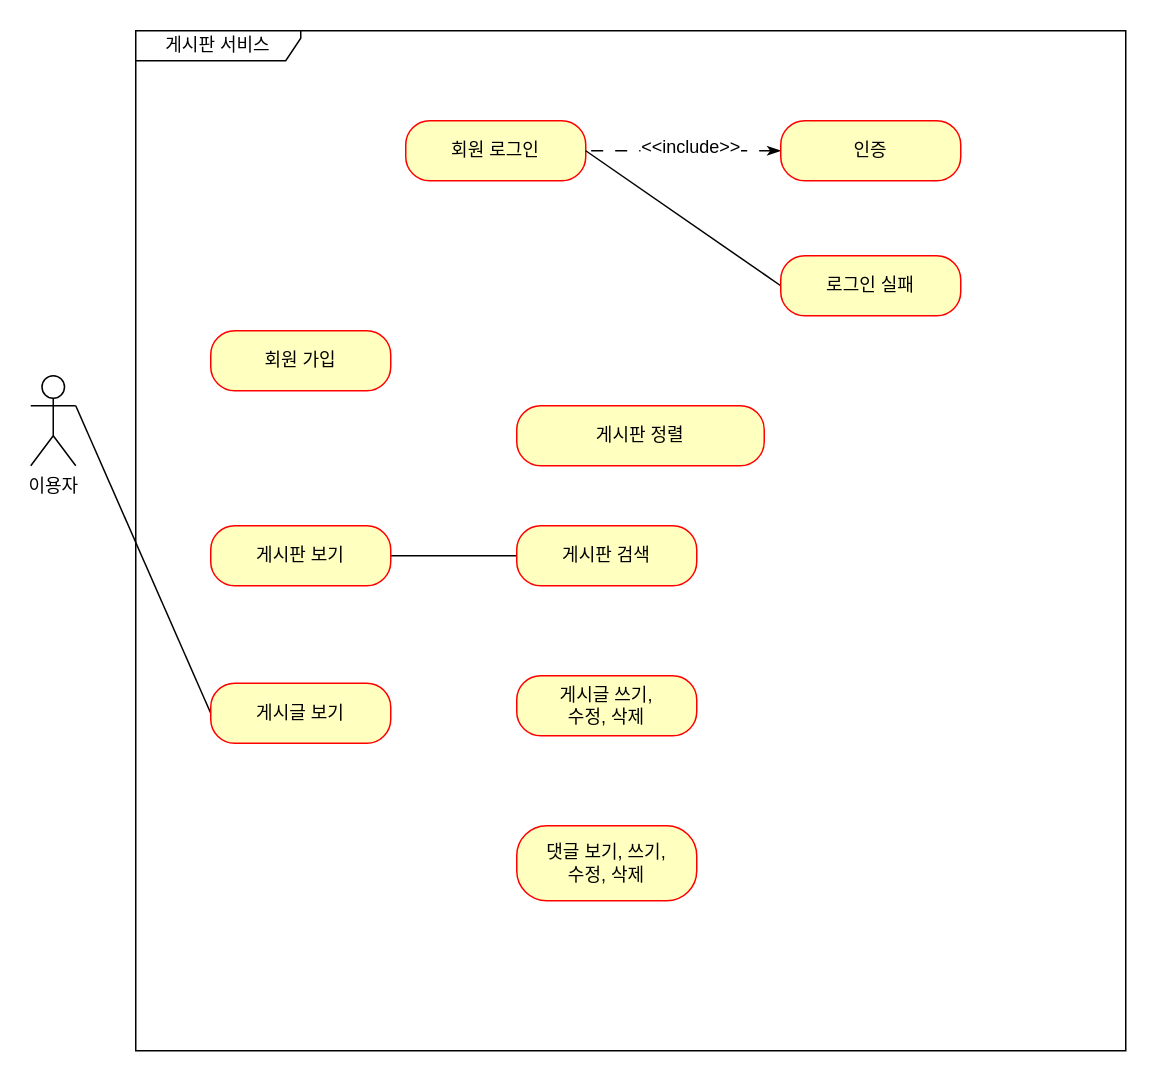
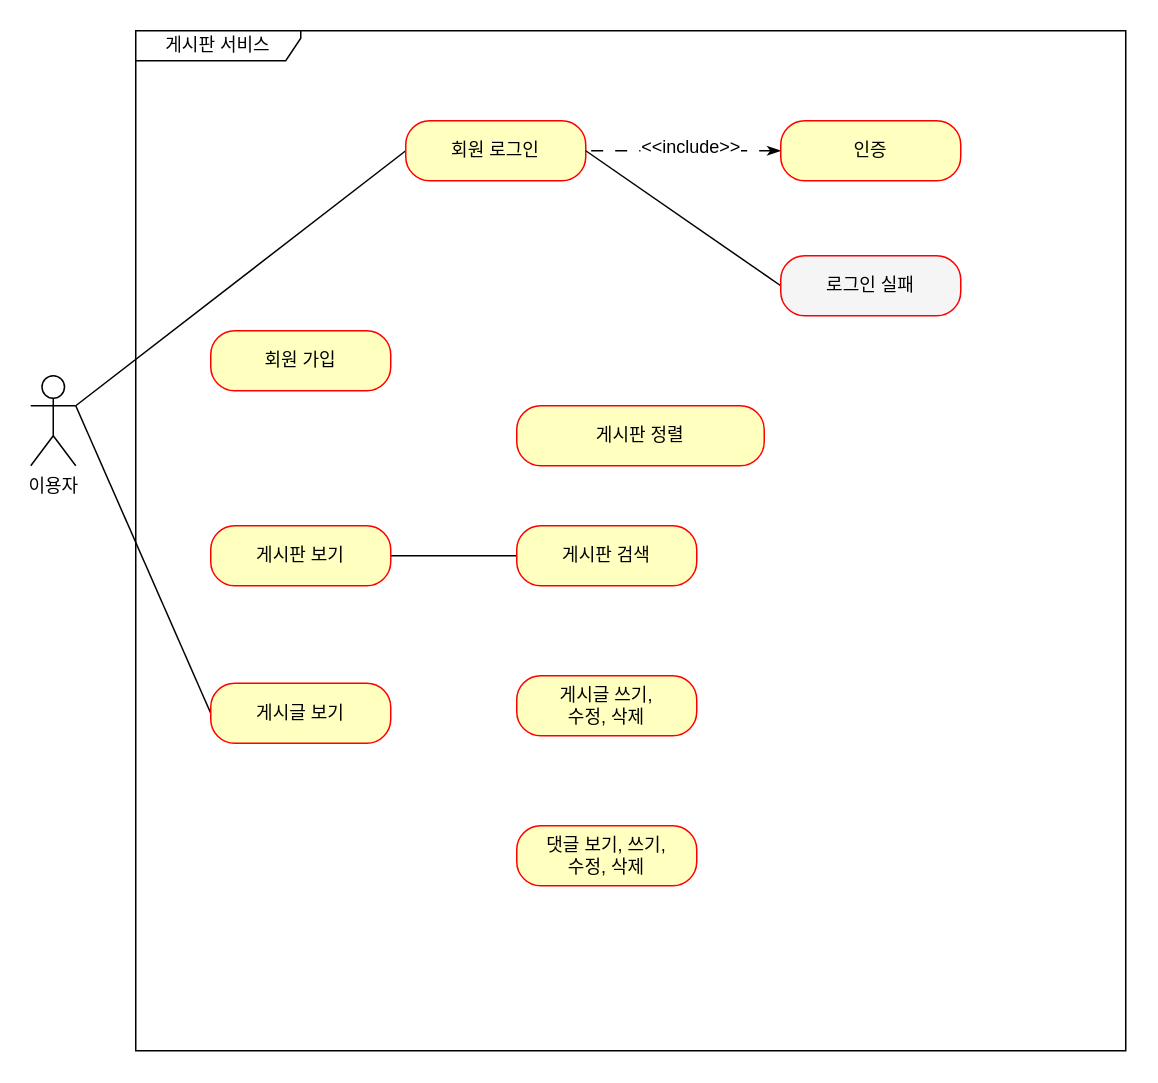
edge "회원 로그인" -- "이용자": added
node "로그인 실패": fillcolor #ffffc0 -> #f5f5f5
node "댓글 보기, 쓰기, 수정, 삭제": size 180x75 -> 180x60
